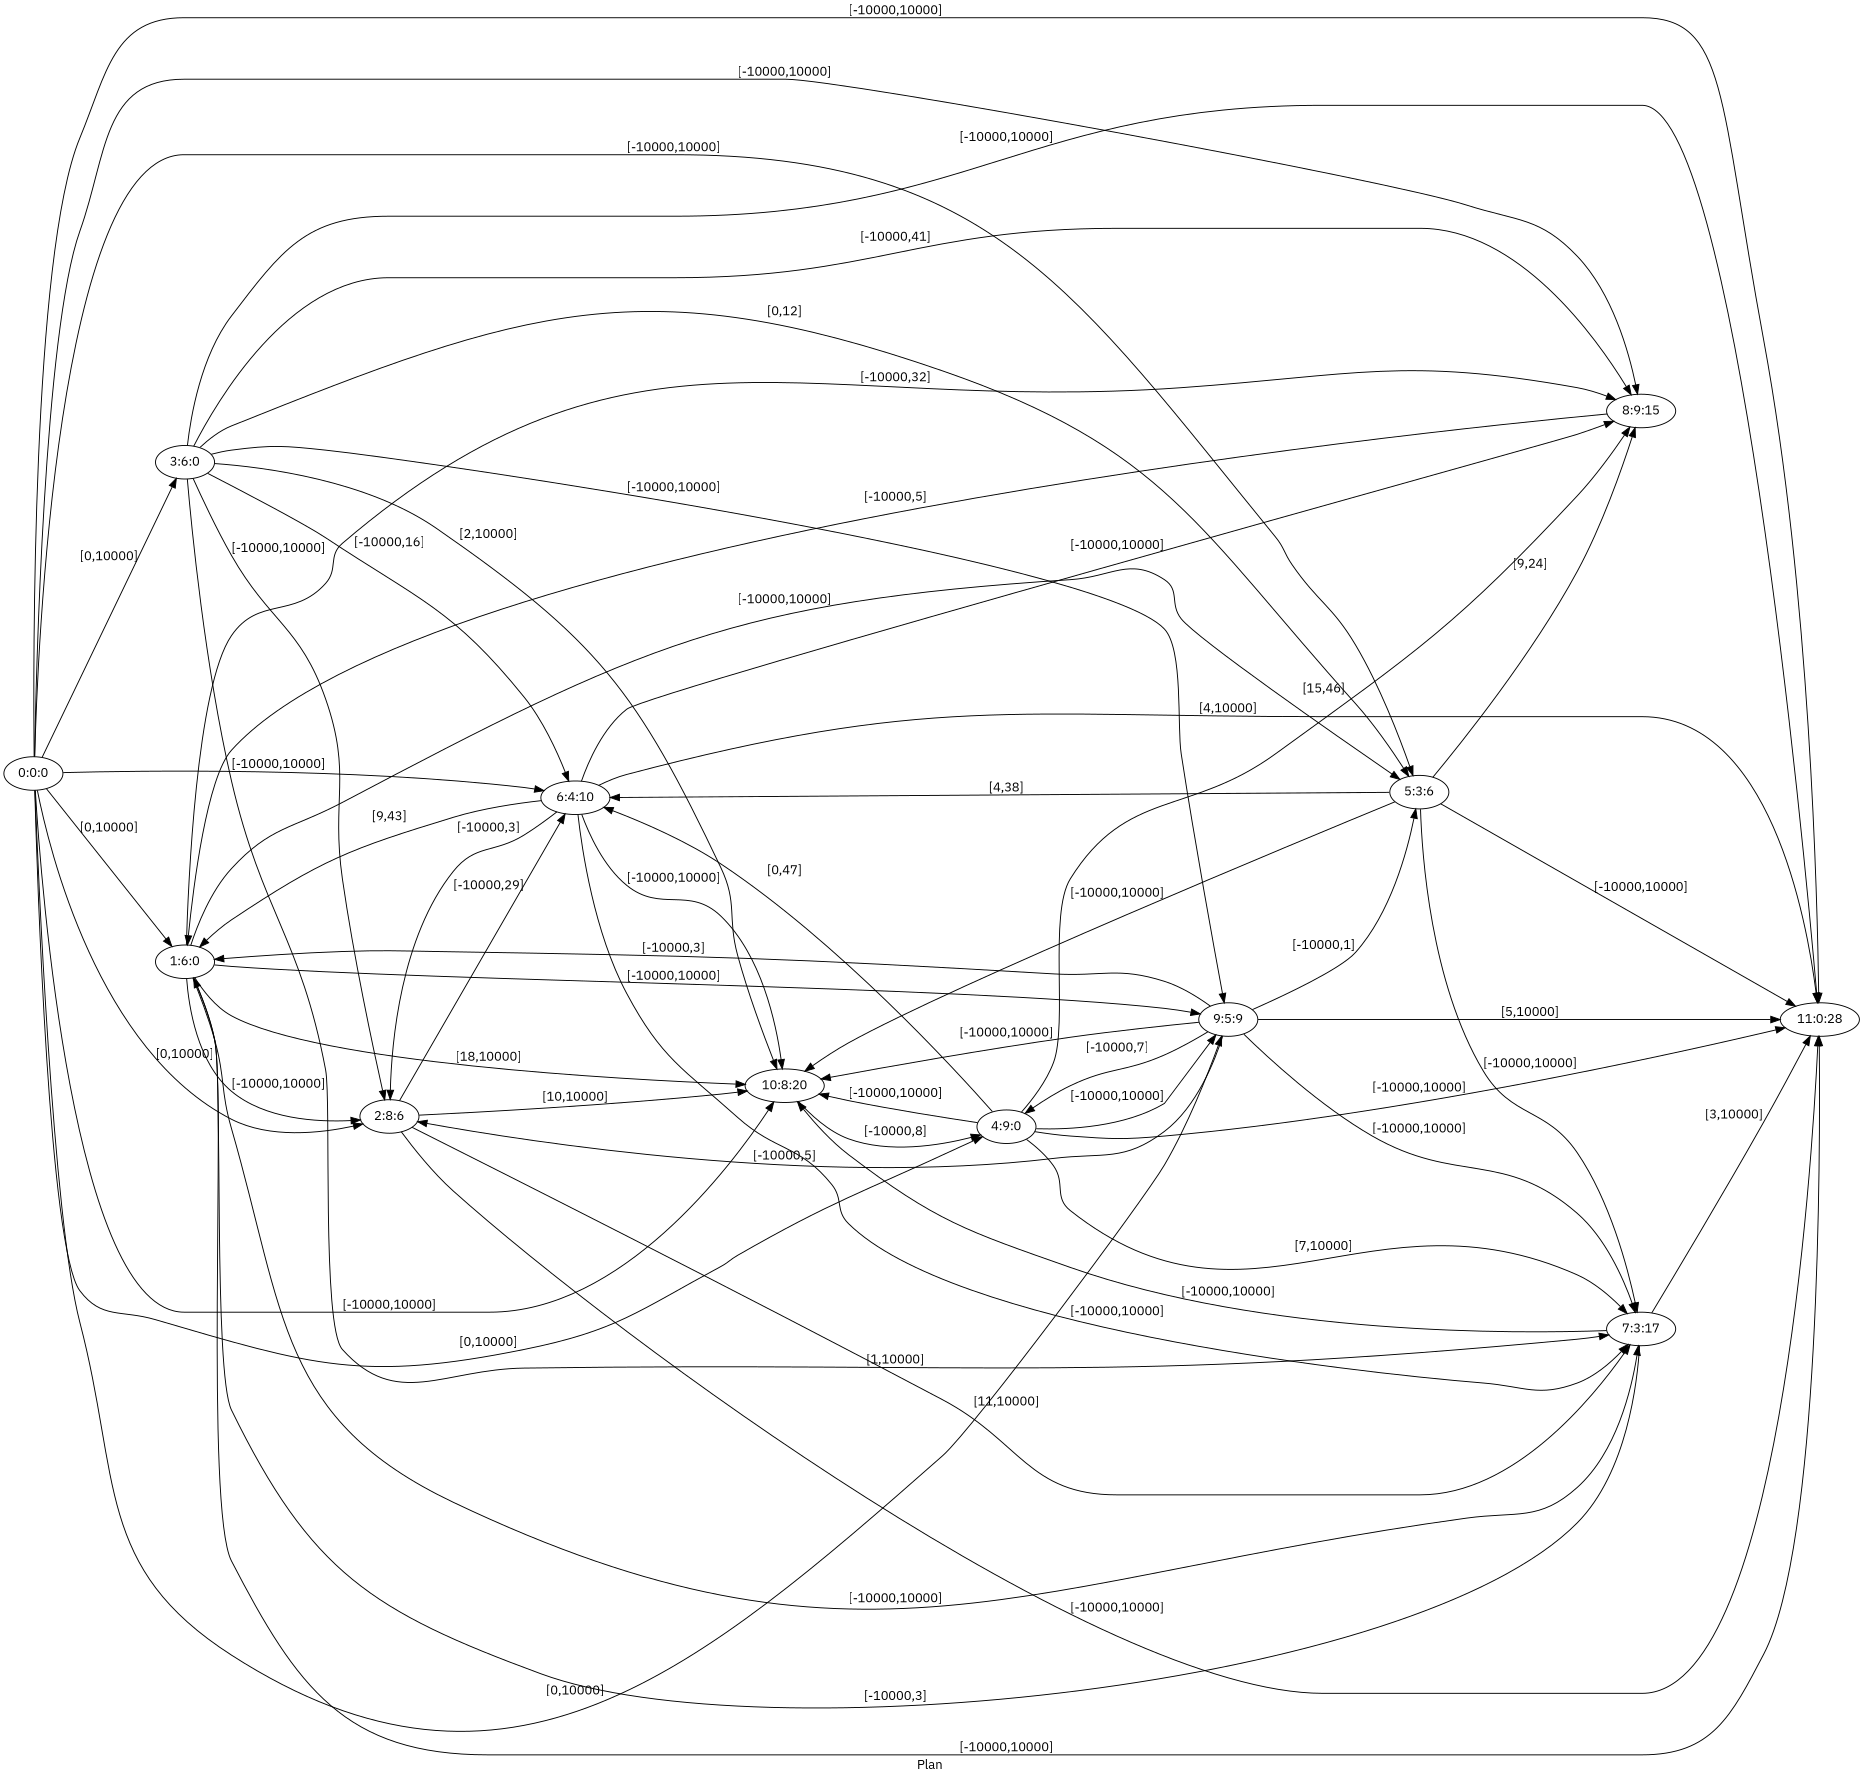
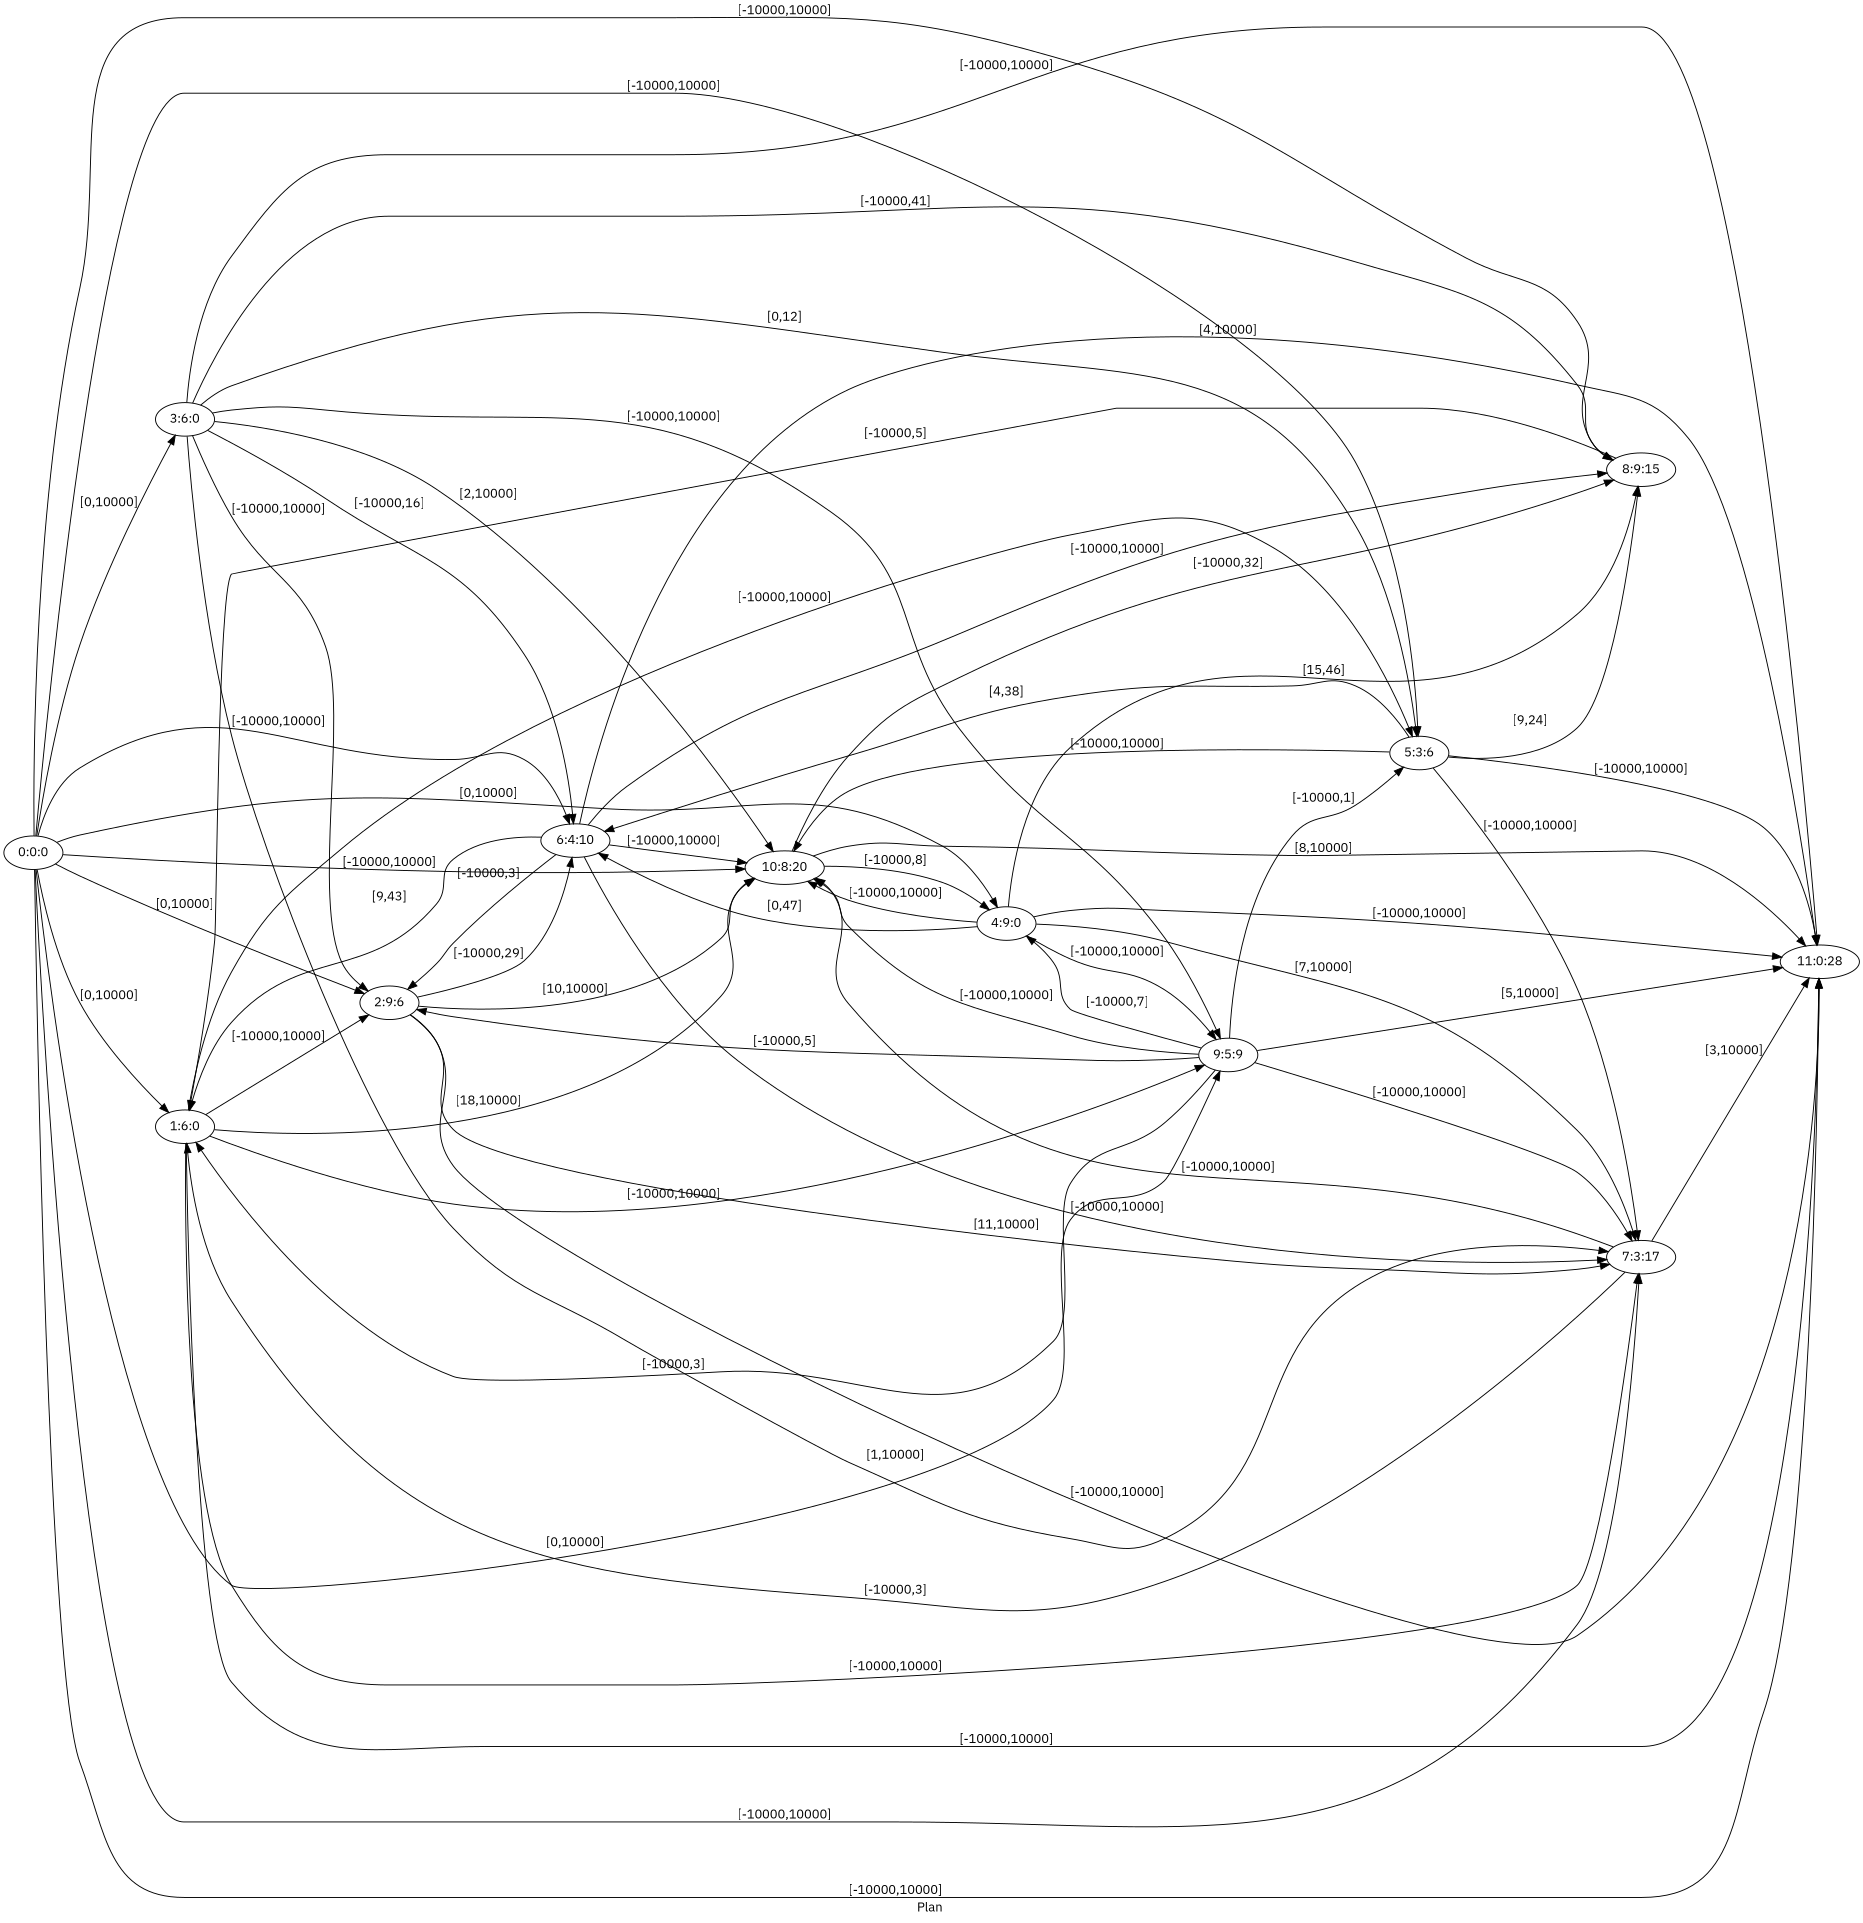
edge "1:6:0" -> "8:9:15": now "10:8:20" -> "8:9:15"
edge "10:8:20" -> "11:0:28": added, label "[8,10000]"
node "2:8:6": label "2:8:6" -> "2:9:6"
edge "0:0:0" -> "7:3:17": added, label "[-10000,10000]"
